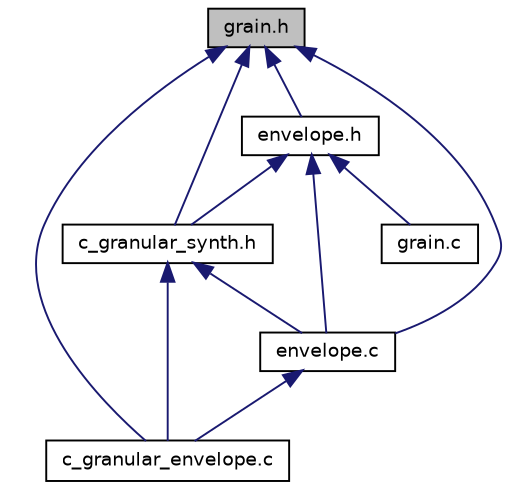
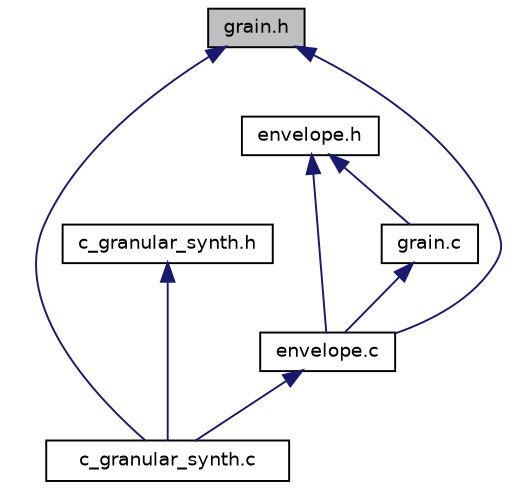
edge "envelope.h" -> "grain.h": removed
edge "c_granular_synth.h" -> "grain.h": removed
edge "c_granular_synth.h" -> "envelope.h": removed
edge "envelope.c" -> "c_granular_synth.h": now "envelope.c" -> "grain.c"
node "c_granular_envelope.c": label "c_granular_envelope.c" -> "c_granular_synth.c"
